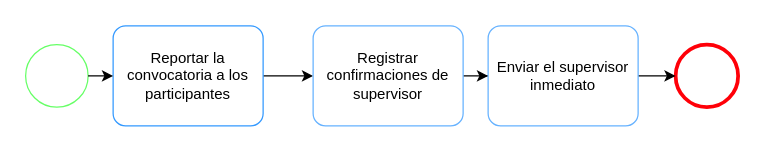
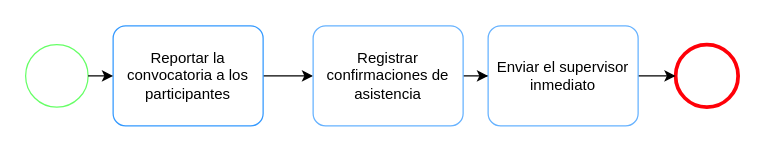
node "Registrar confirmaciones de supervisor": label "Registrar confirmaciones de supervisor" -> "Registrar confirmaciones de asistencia"
